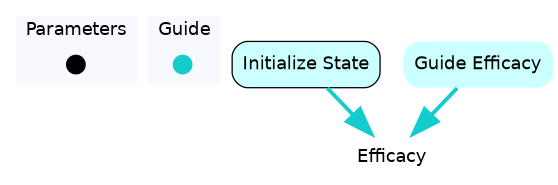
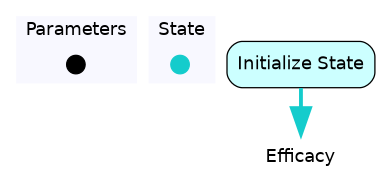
cluster "Guide": label "Guide" -> "State"
node "Guide Efficacy": removed
